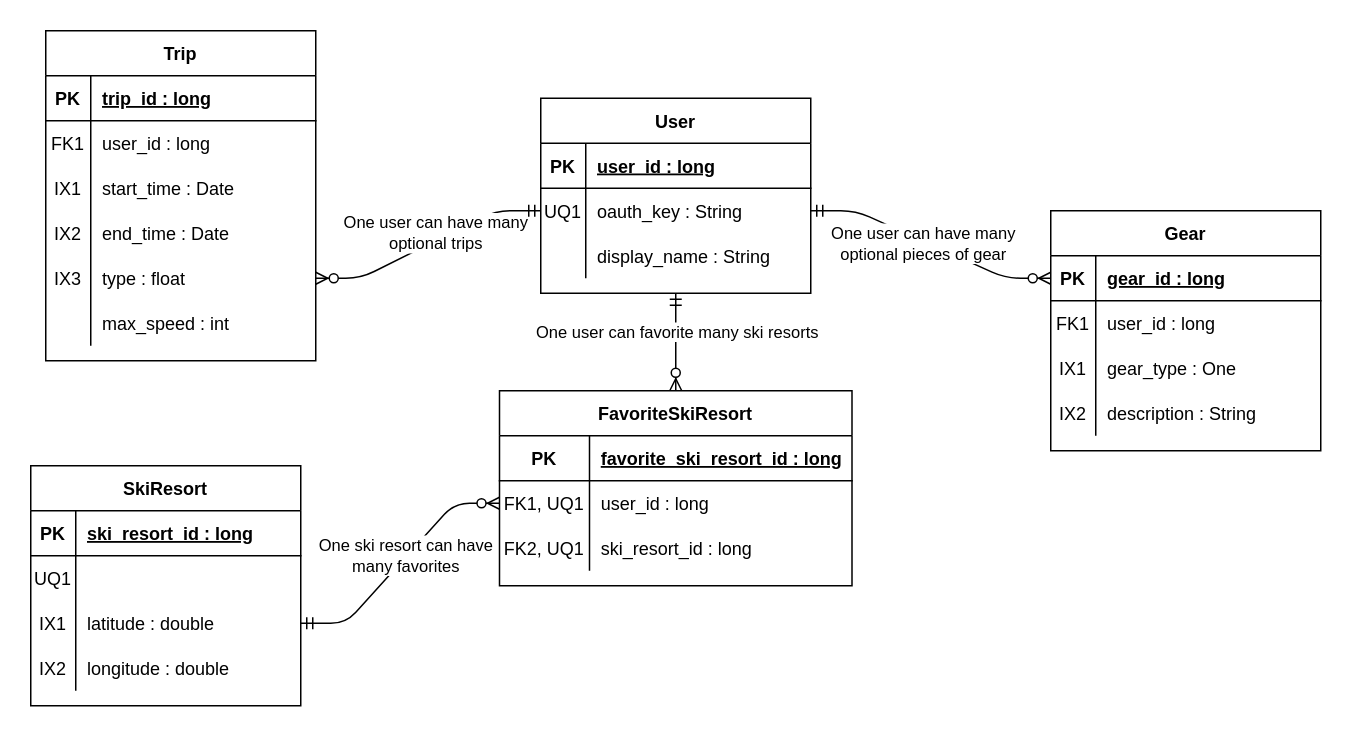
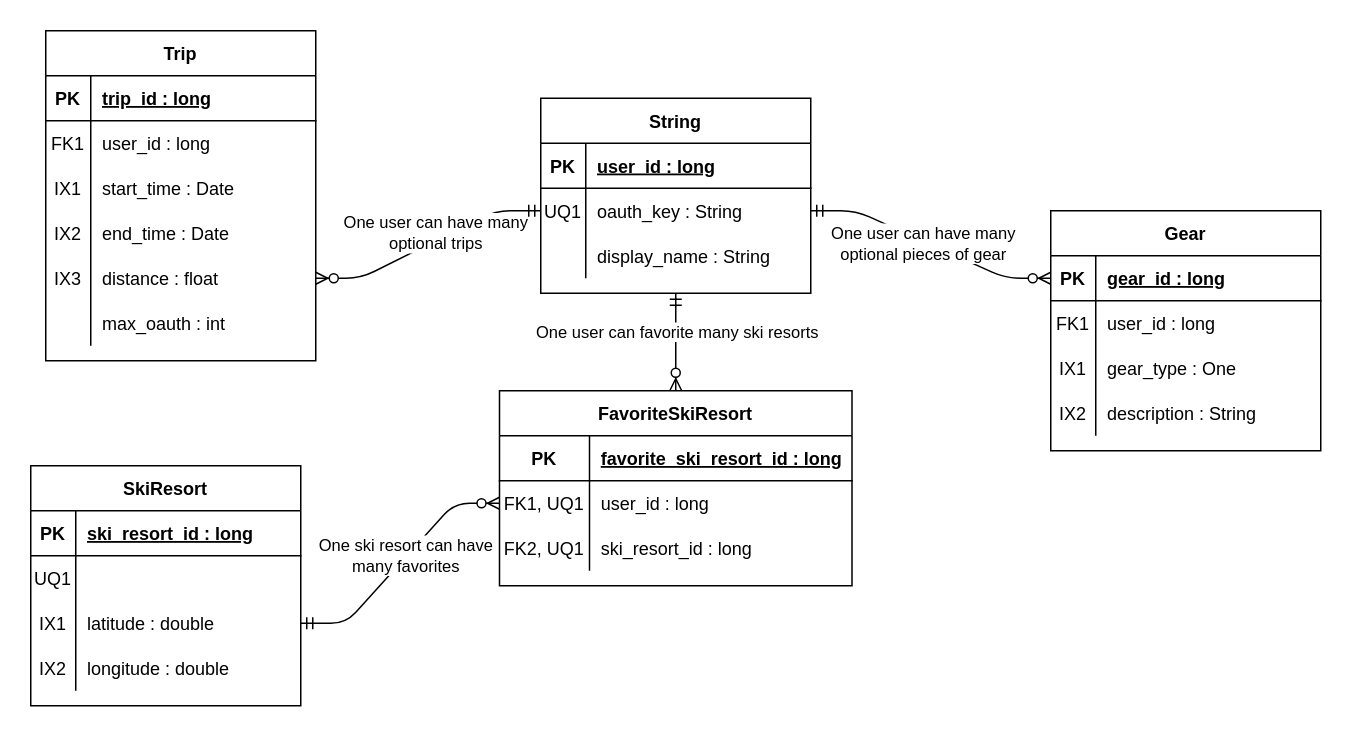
node "User": label "User" -> "String"
node "type : float": label "type : float" -> "distance : float"
node "max_speed : int": label "max_speed : int" -> "max_oauth : int"
